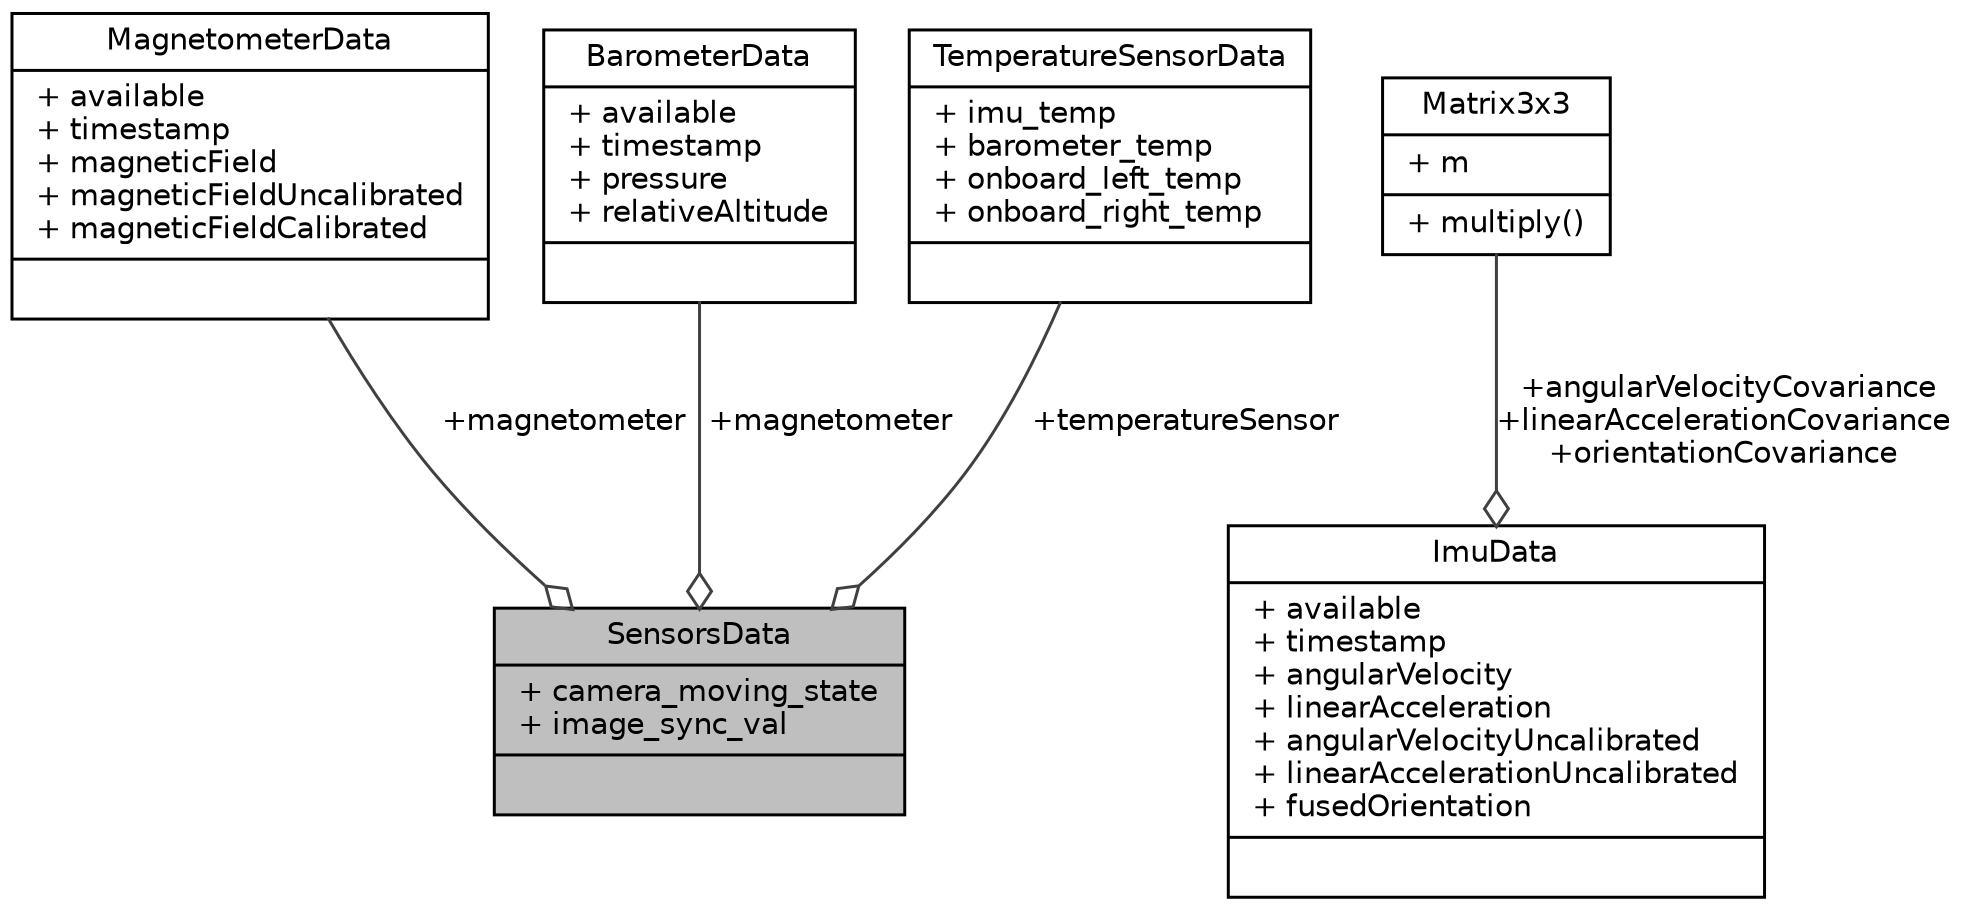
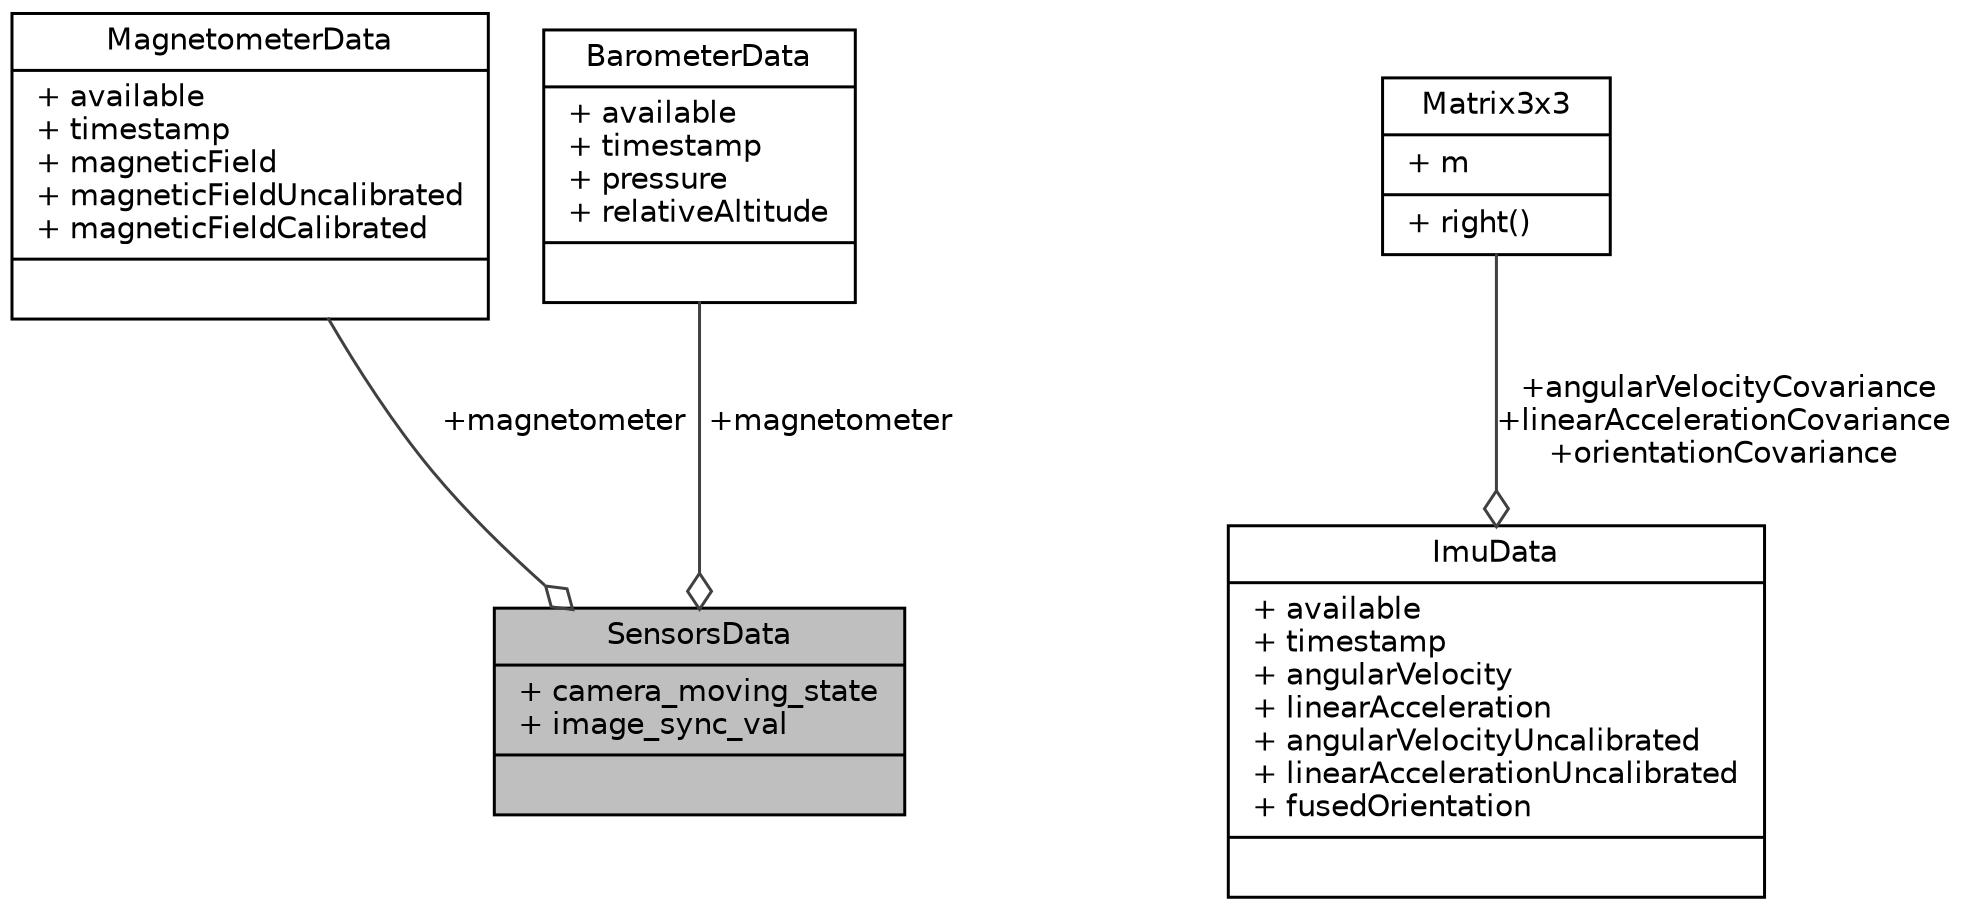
node "TemperatureSensorData": removed
node "Matrix3x3": text "+ multiply()" -> "+ right()"
